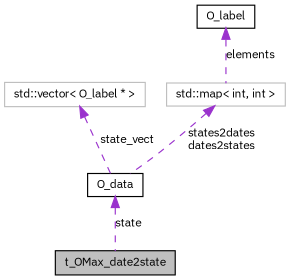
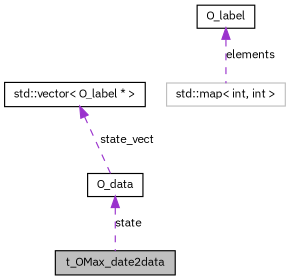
node "std::vector< O_label * >": color grey75 -> black
edge "O_data" -> "std::map< int, int >": removed, label "states2dates dates2states"
node "t_OMax_date2state": label "t_OMax_date2state" -> "t_OMax_date2data"
